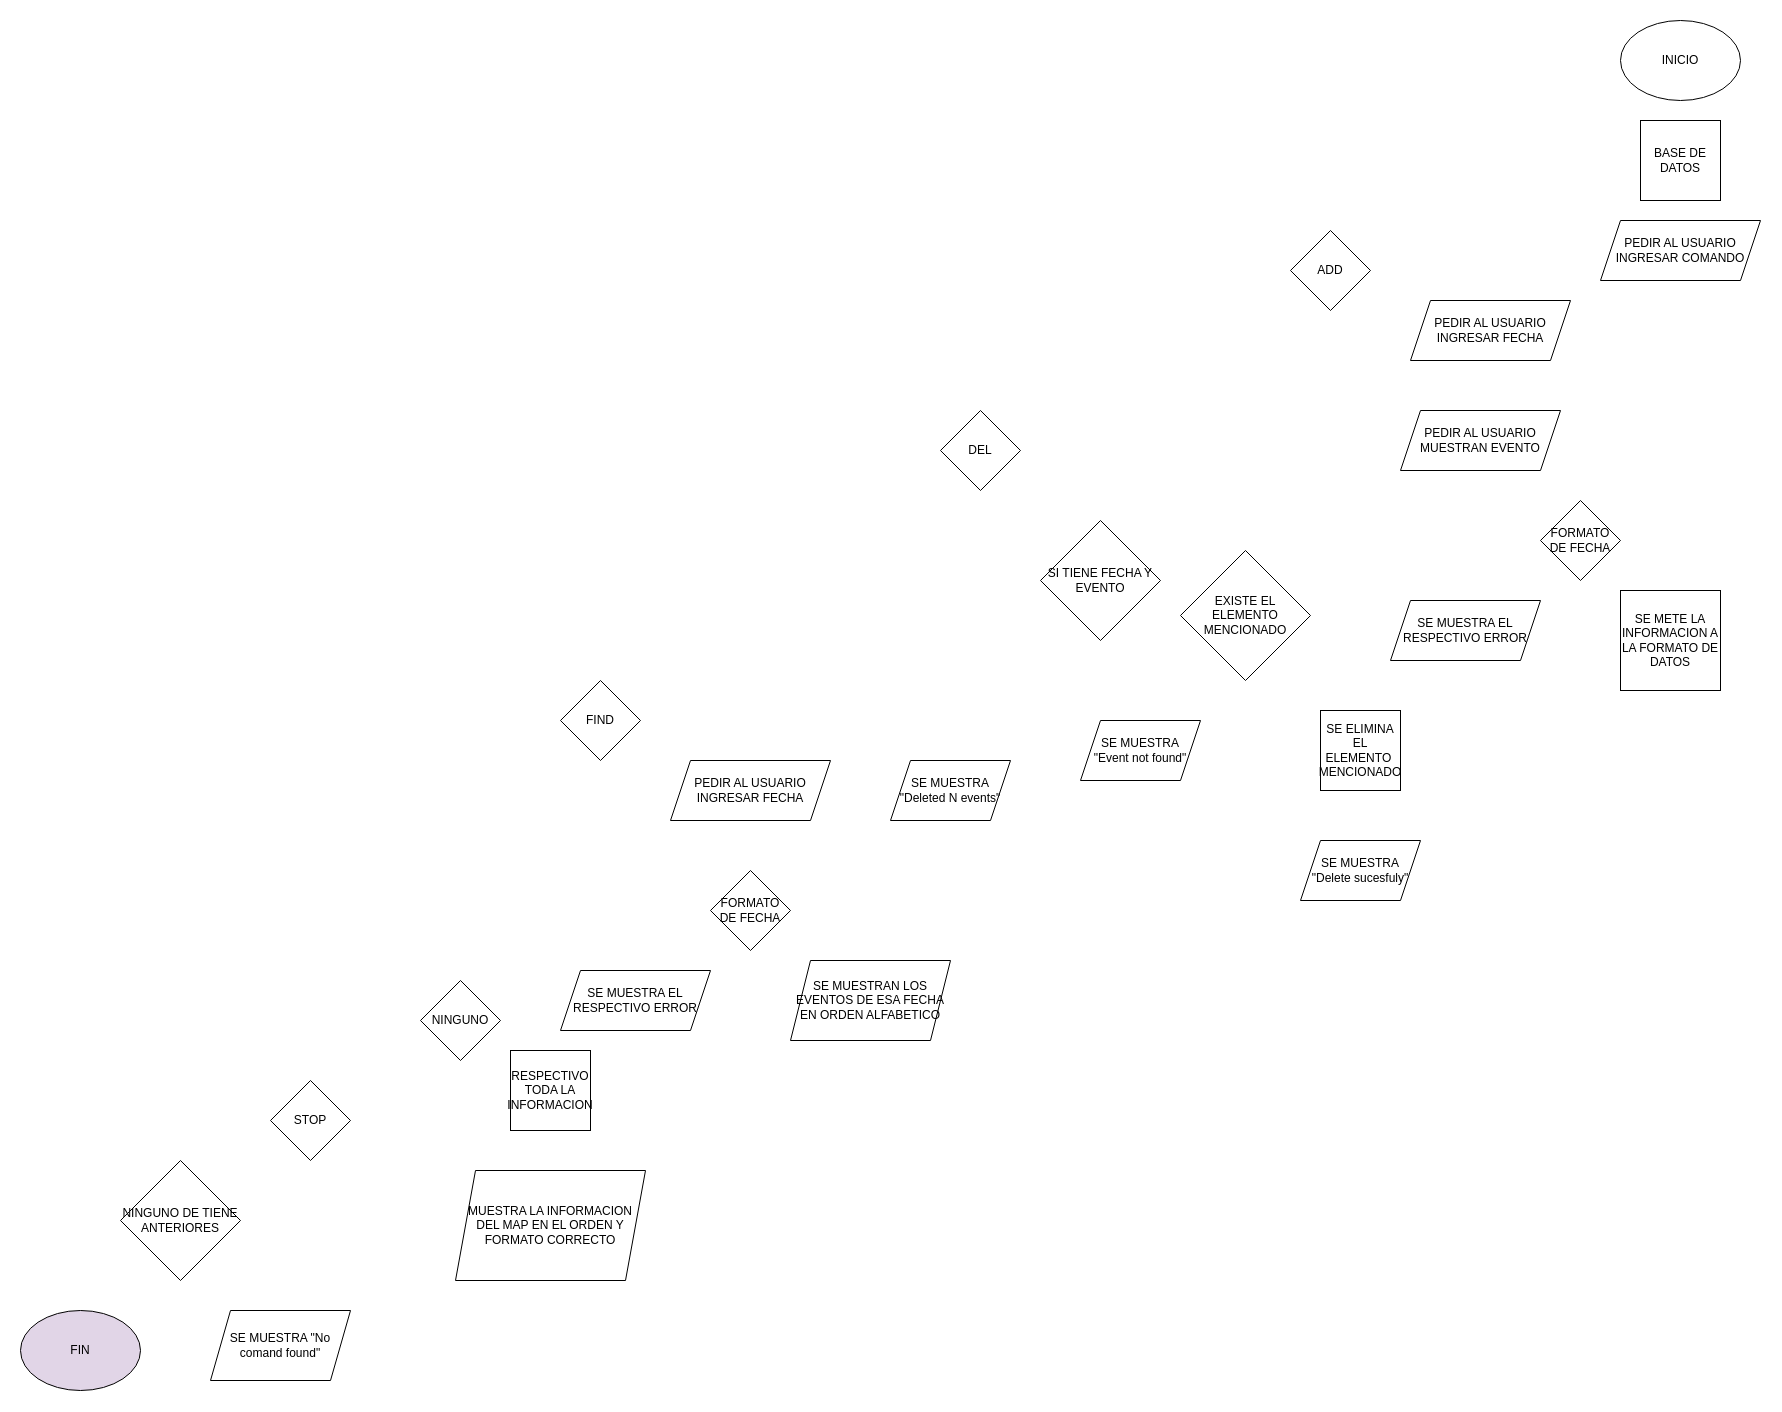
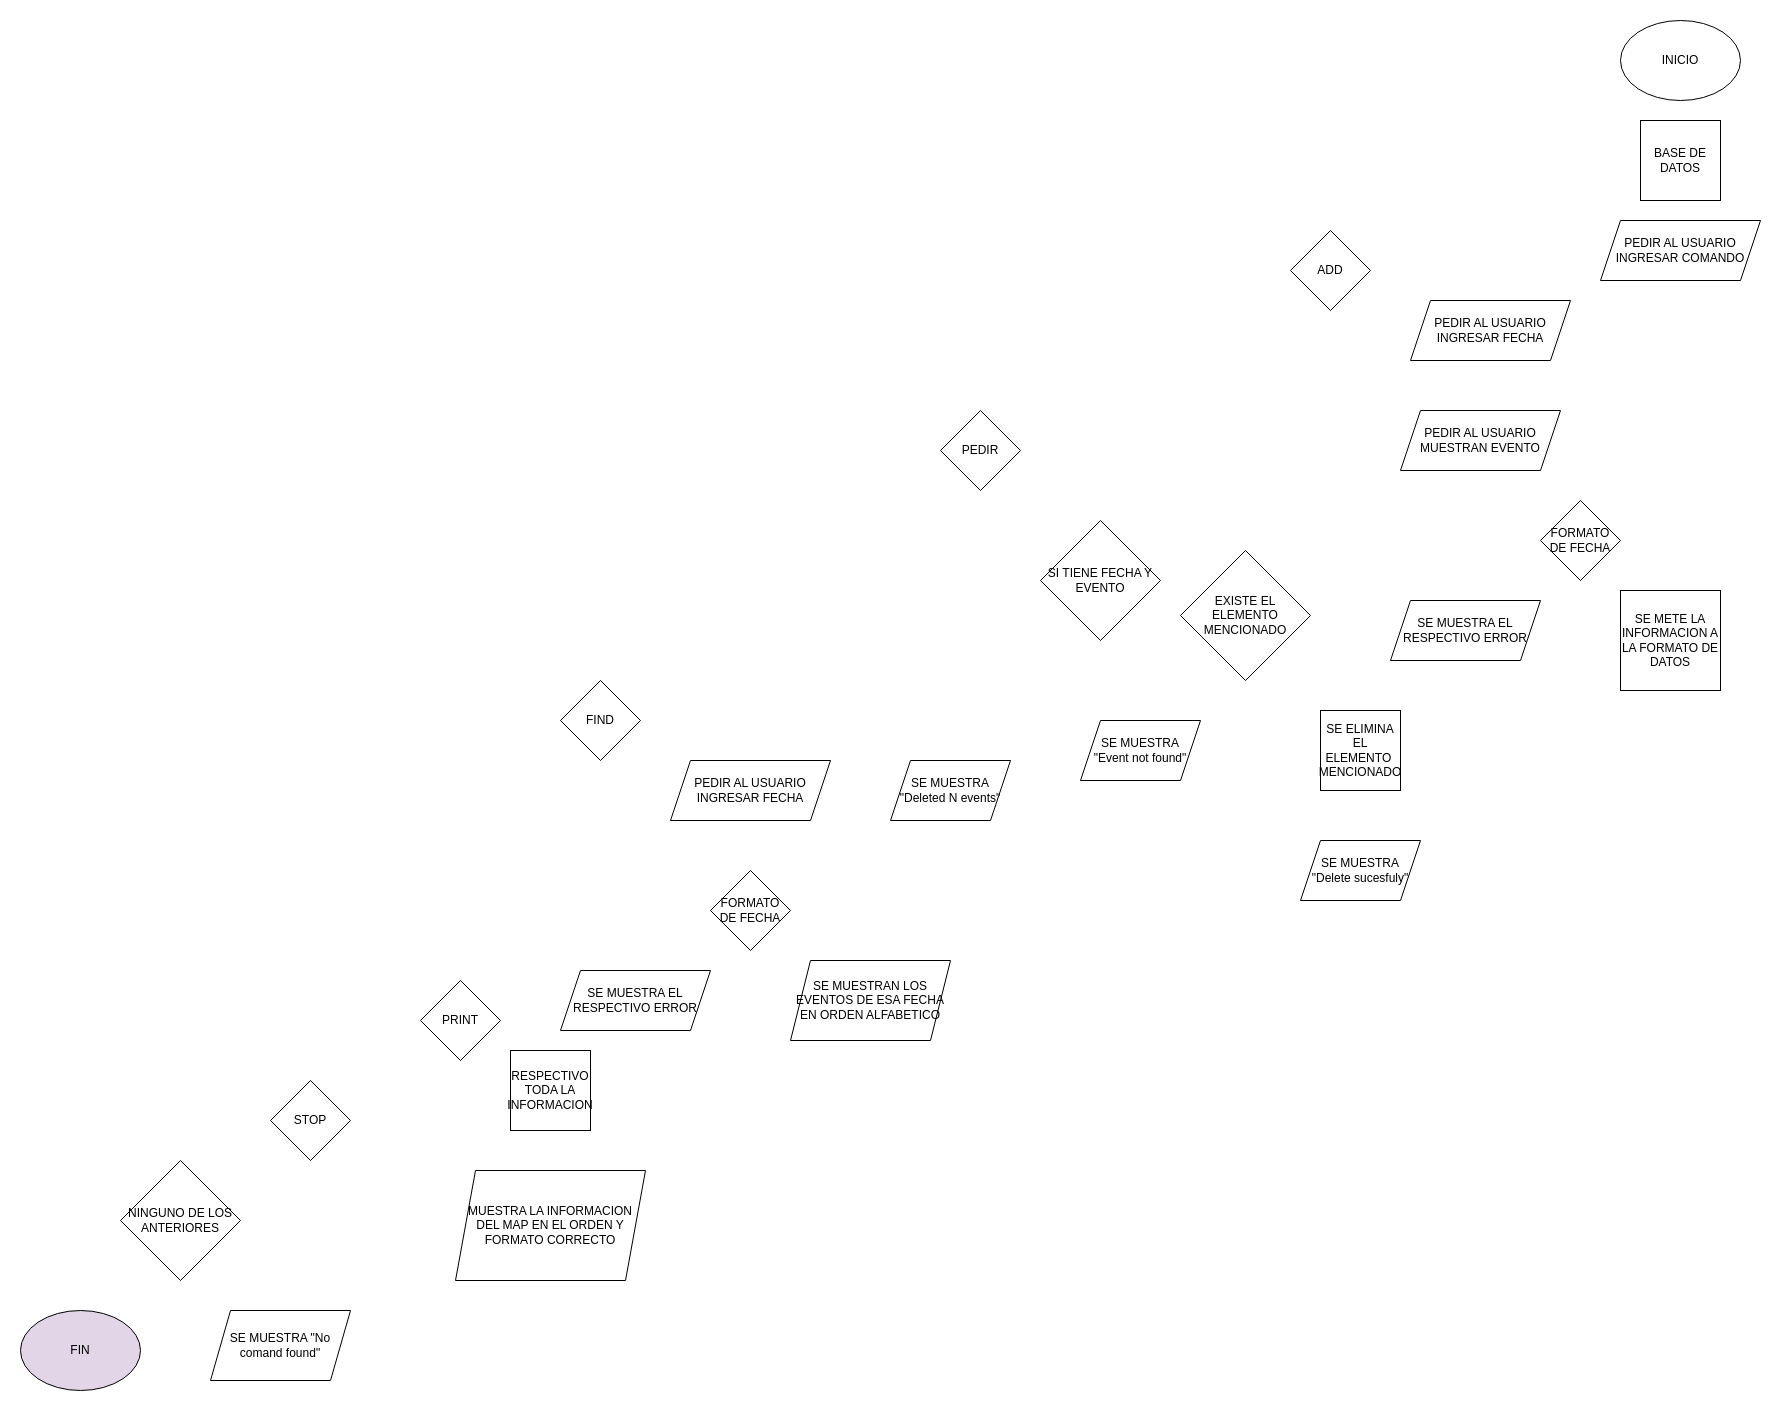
node "DEL": label "DEL" -> "PEDIR"
node "NINGUNO": label "NINGUNO" -> "PRINT"
node "NINGUNO DE TIENE ANTERIORES": label "NINGUNO DE TIENE ANTERIORES" -> "NINGUNO DE LOS ANTERIORES"
